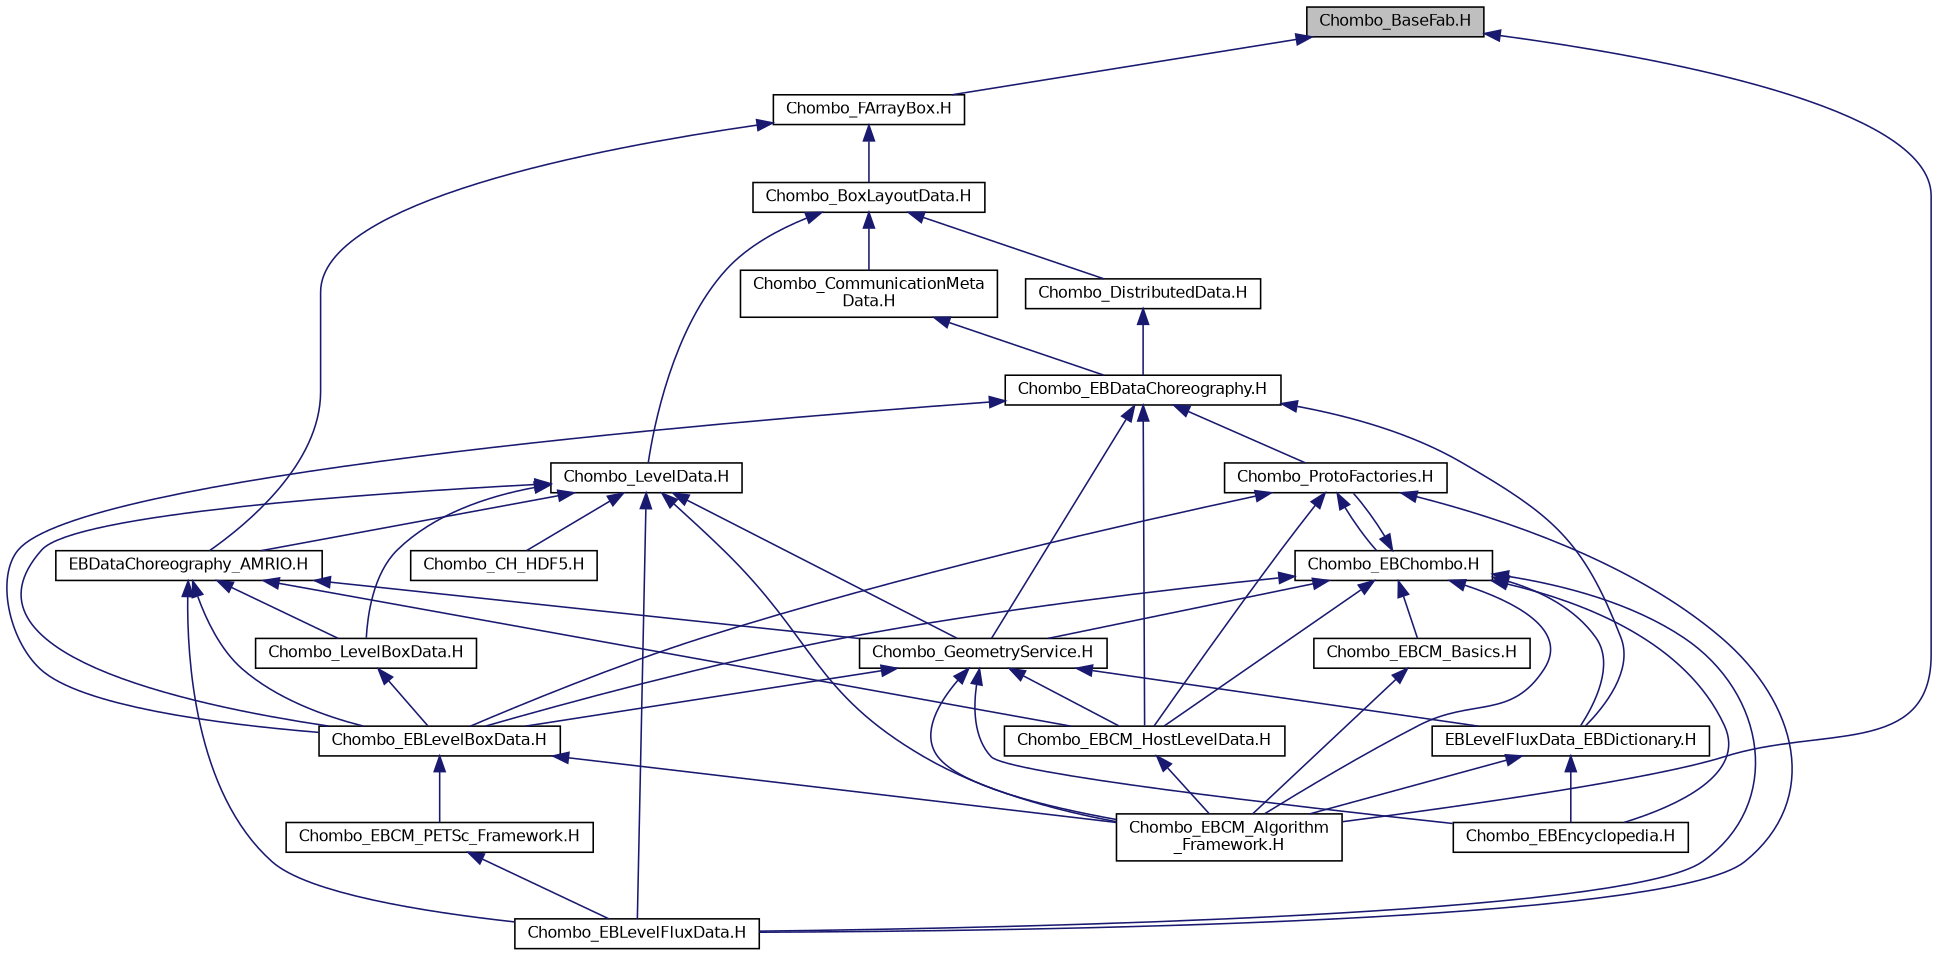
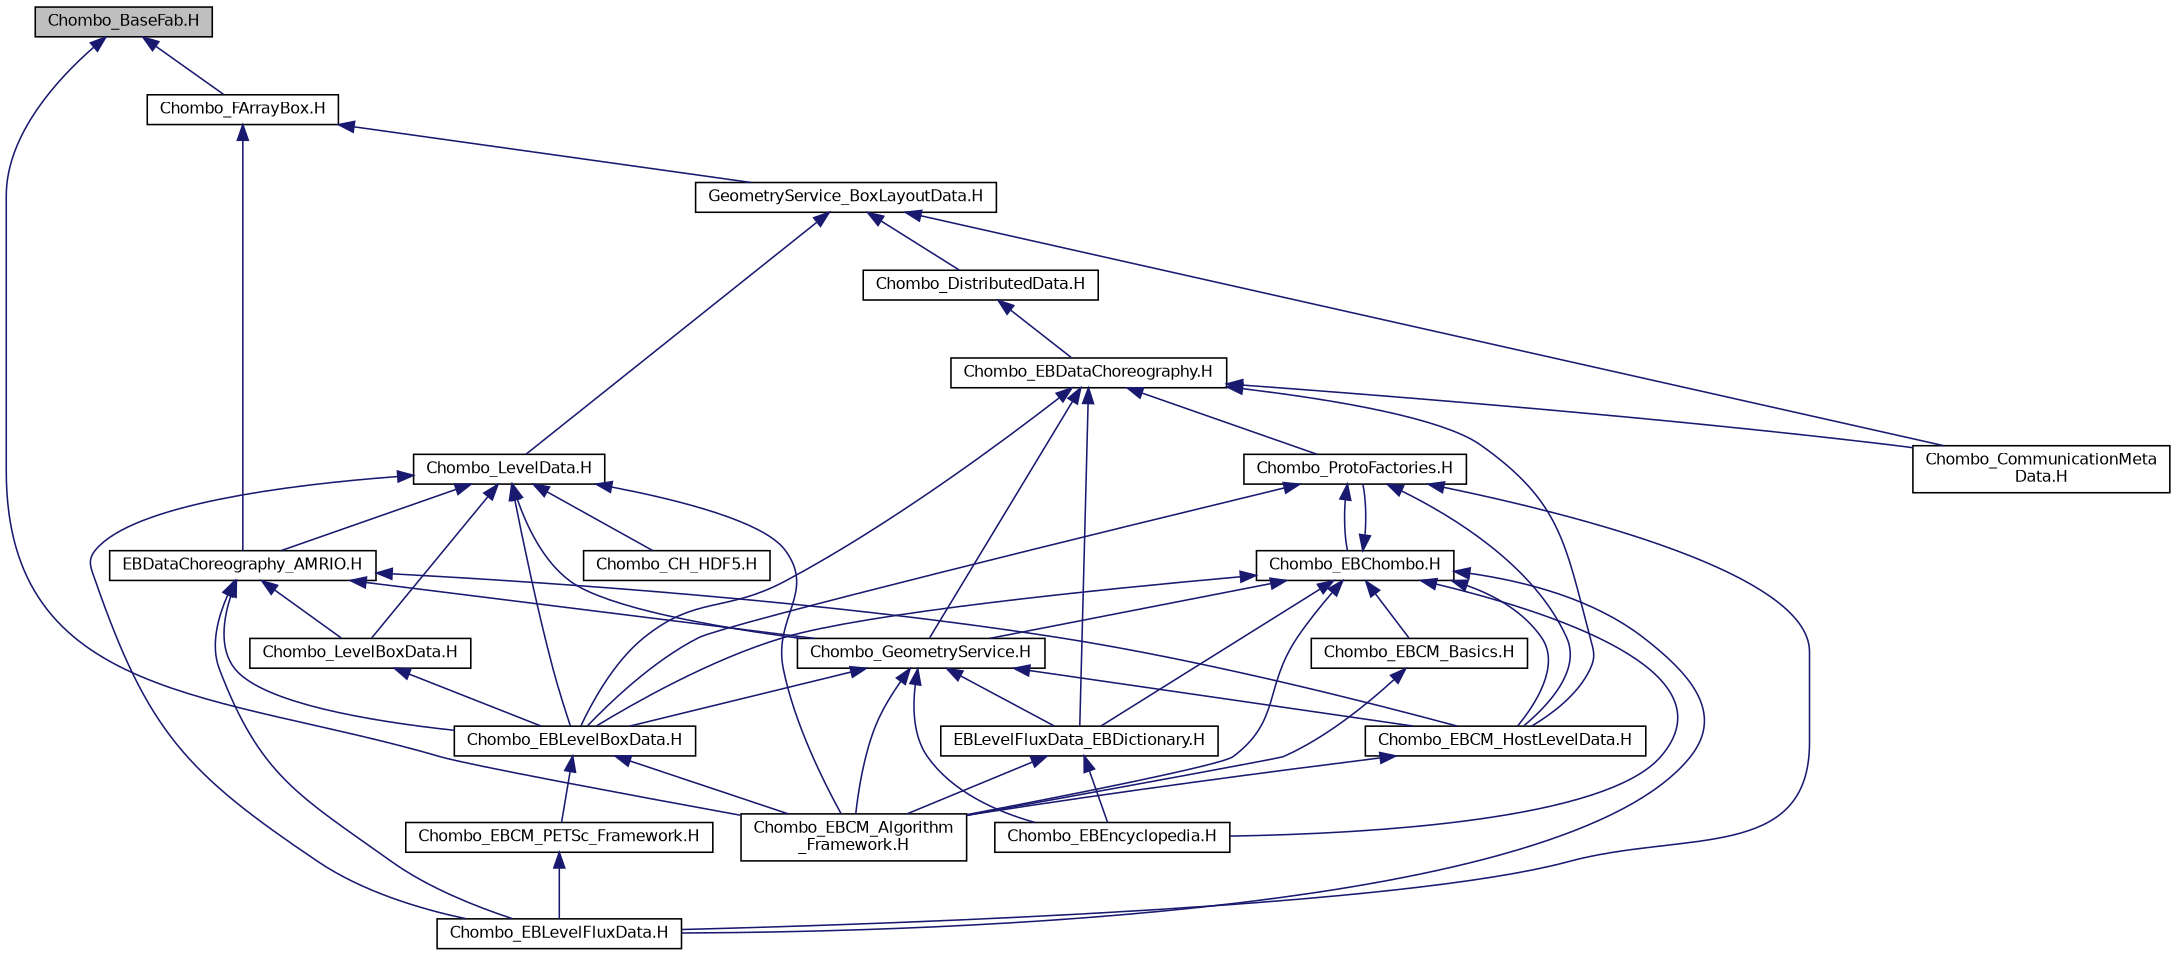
node "Chombo_BoxLayoutData.H": label "Chombo_BoxLayoutData.H" -> "GeometryService_BoxLayoutData.H"
edge "Chombo_EBDataChoreography.H" -> "Chombo_CommunicationMeta Data.H": reversed
